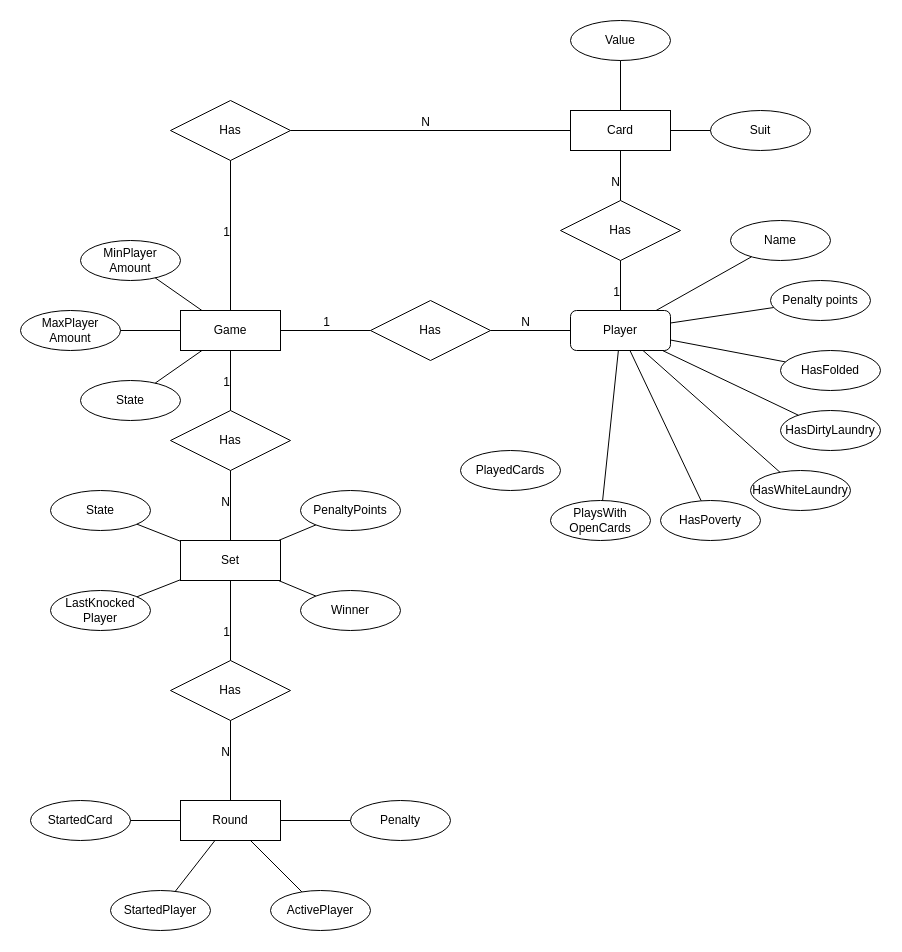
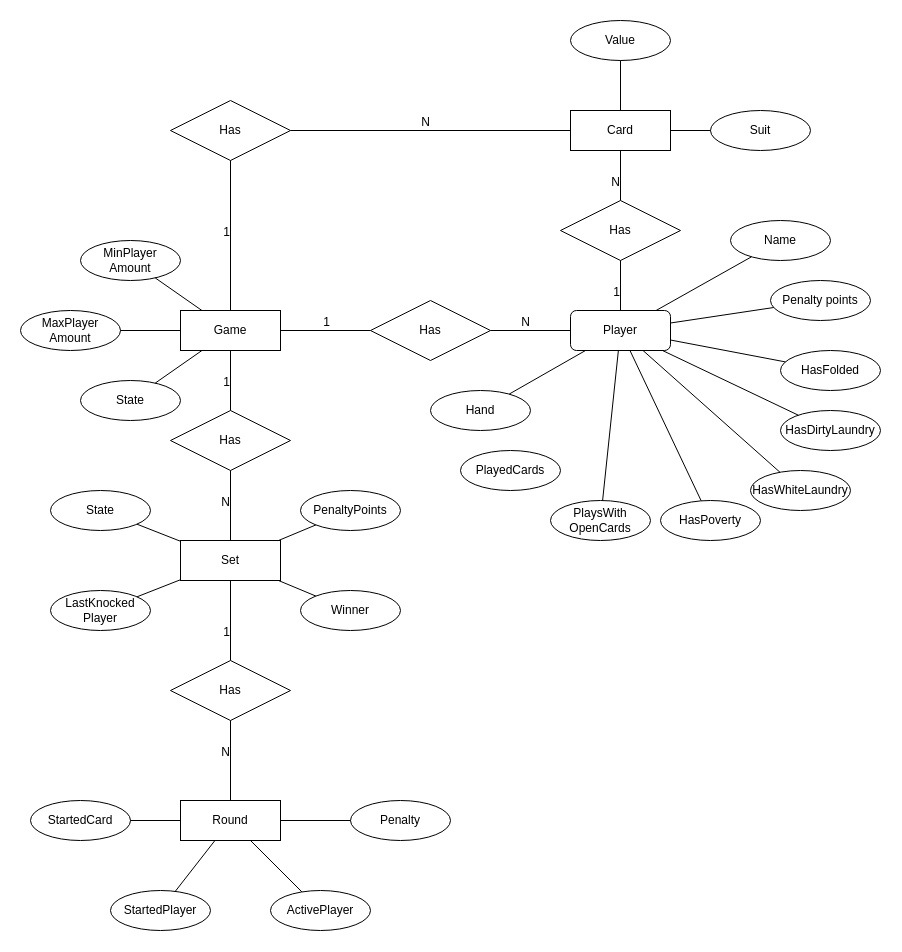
edge "Player" -- "Hand": added
node "Hand": added
